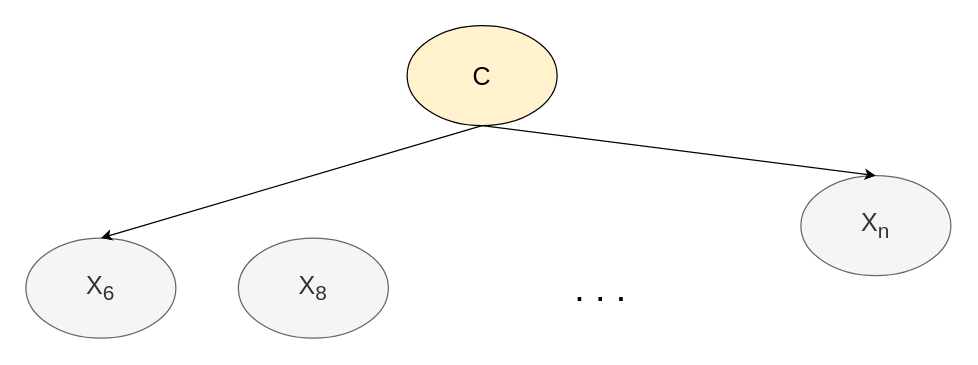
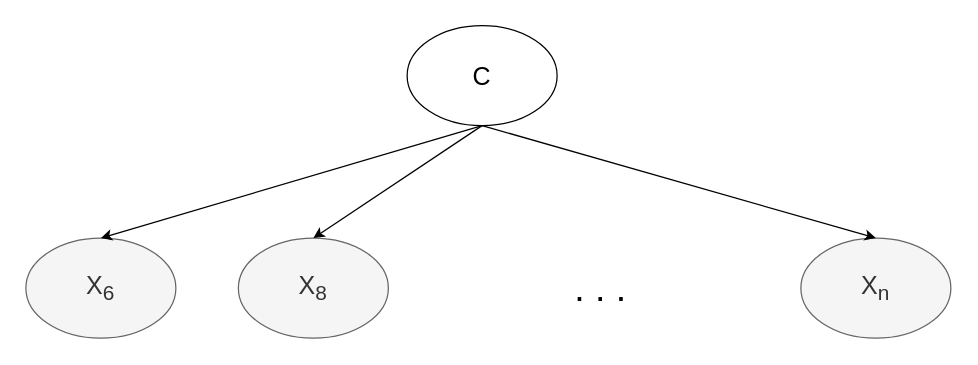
node "C": fillcolor #fff2cc -> #ffffff
edge "C" -> "X8": added
node "Xn": moved (876, 226) -> (876, 288)
